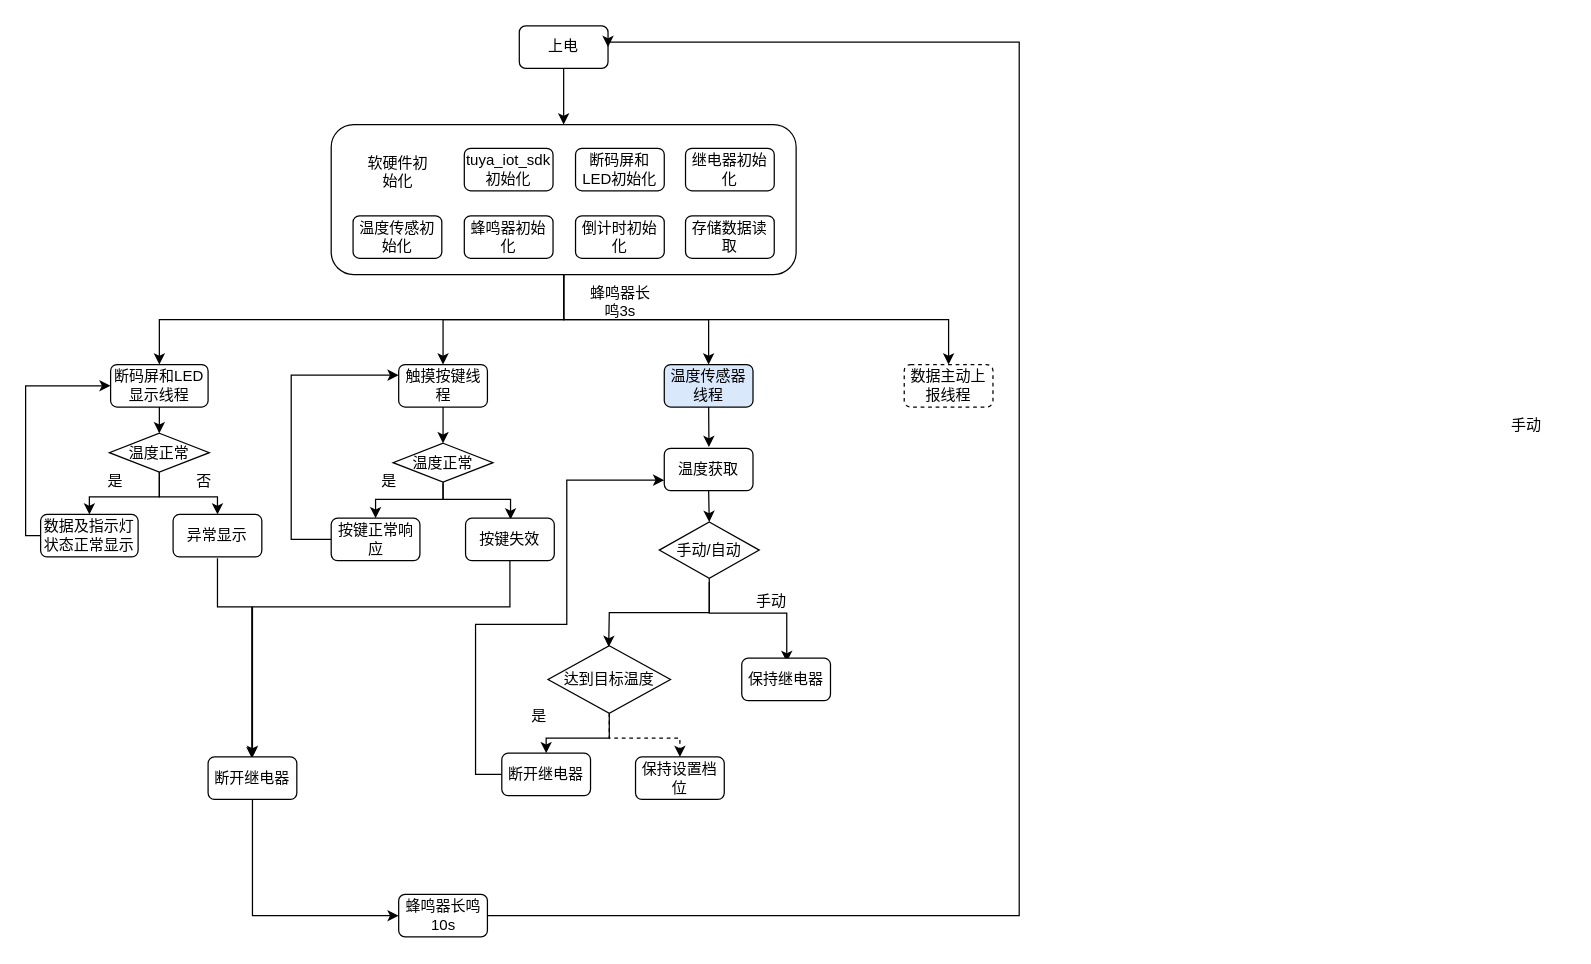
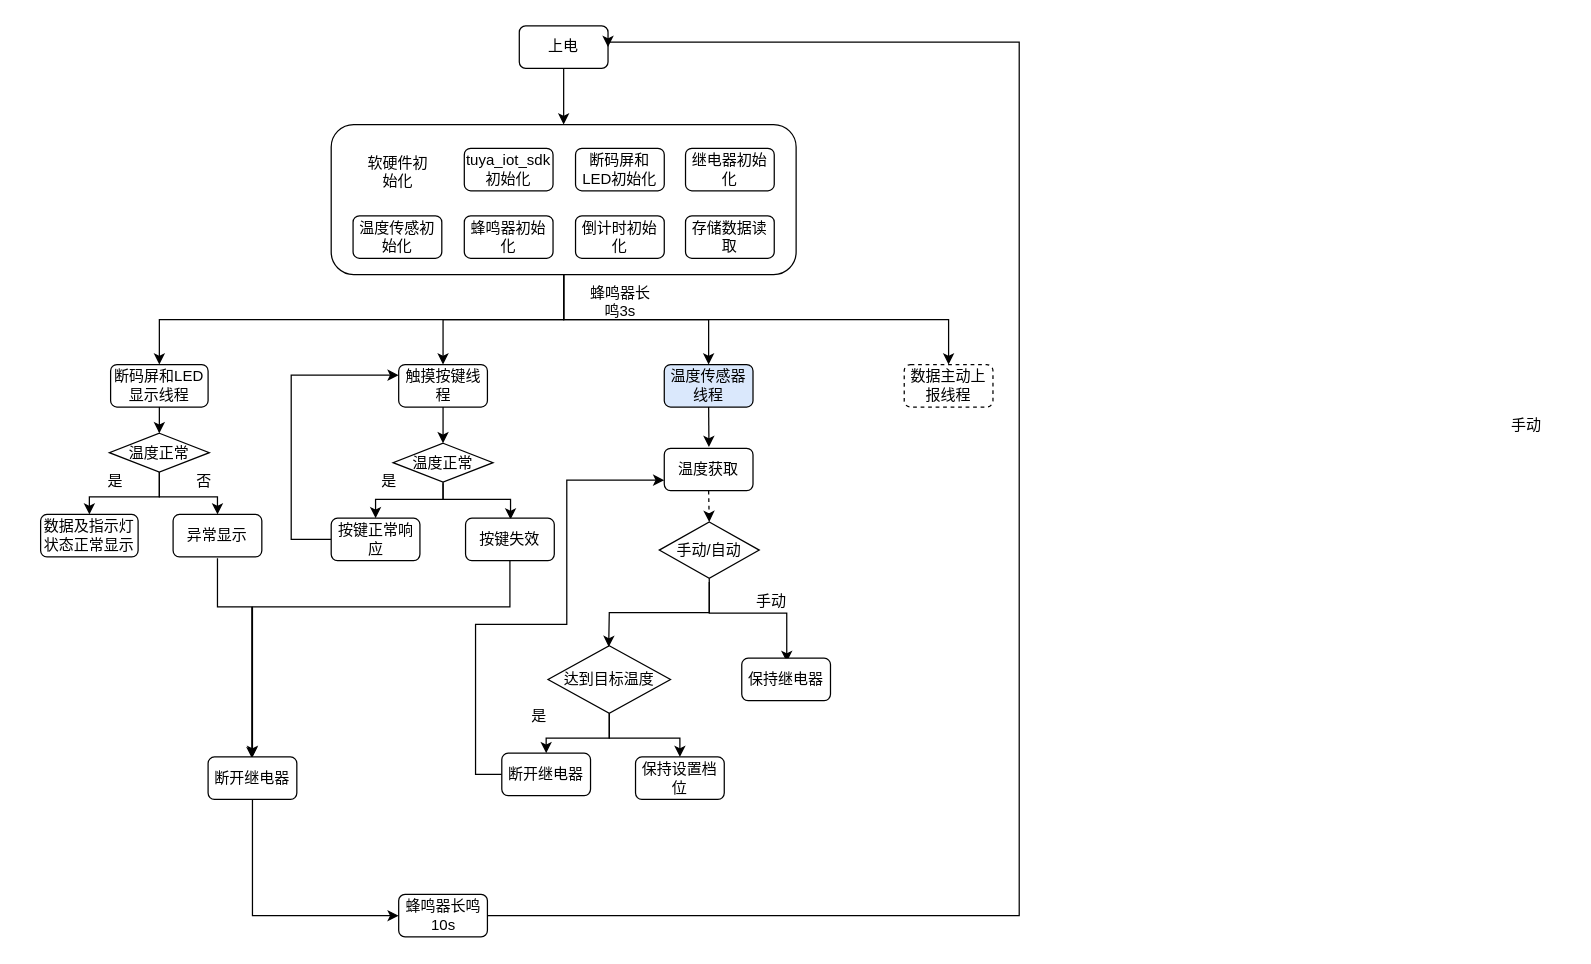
edge "数据及指示灯状态正常显示" -> "断码屏和LED显示线程": removed
edge "温度获取" -> "手动/自动": style solid -> dashed
edge "达到目标温度" -> "保持设置档位": style dashed -> solid
